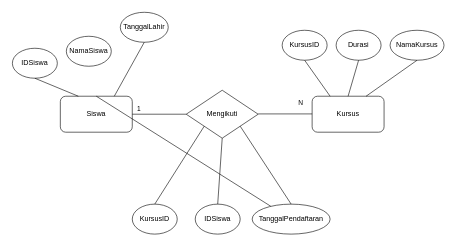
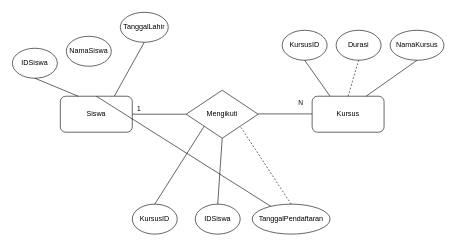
edge "Durasi" -- "Kursus": style solid -> dashed
edge "Mengikuti" -- "TanggalPendaftaran": style solid -> dashed
